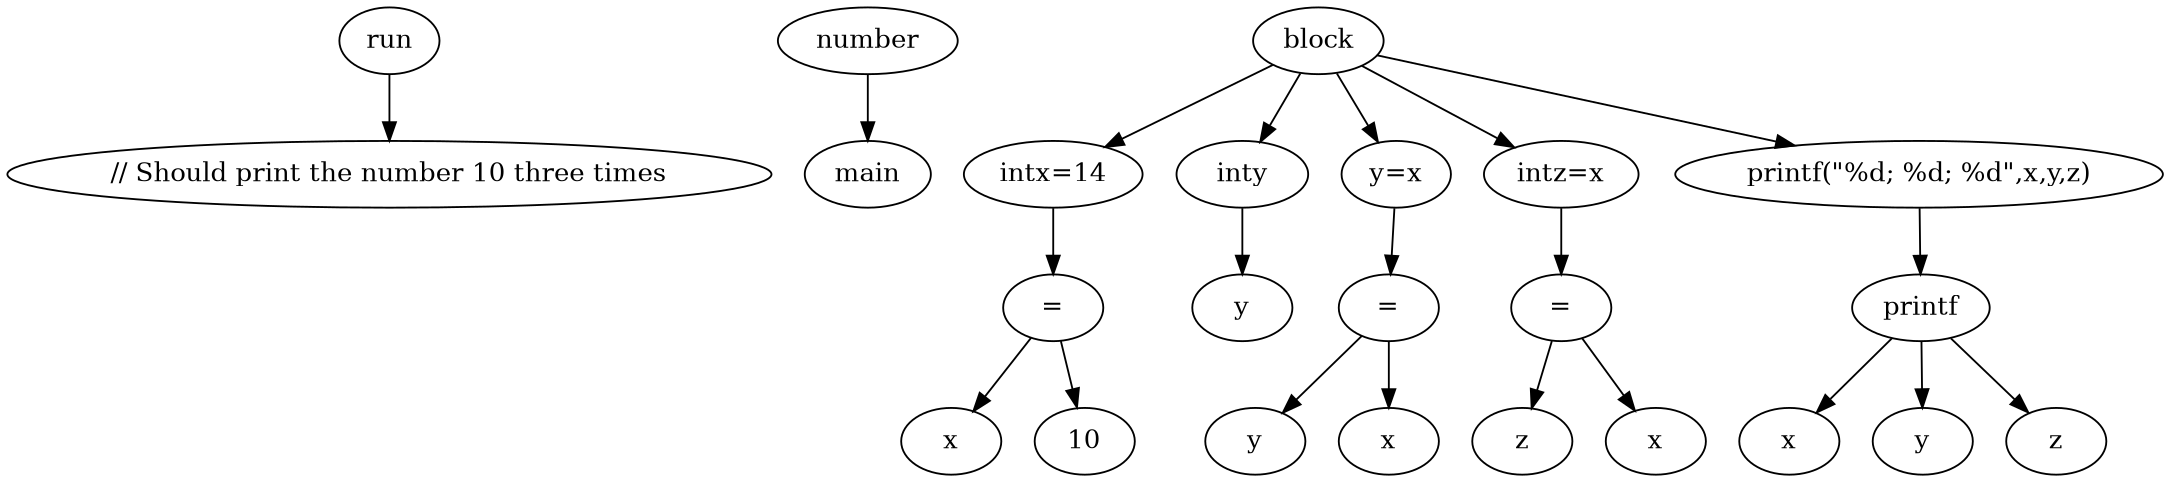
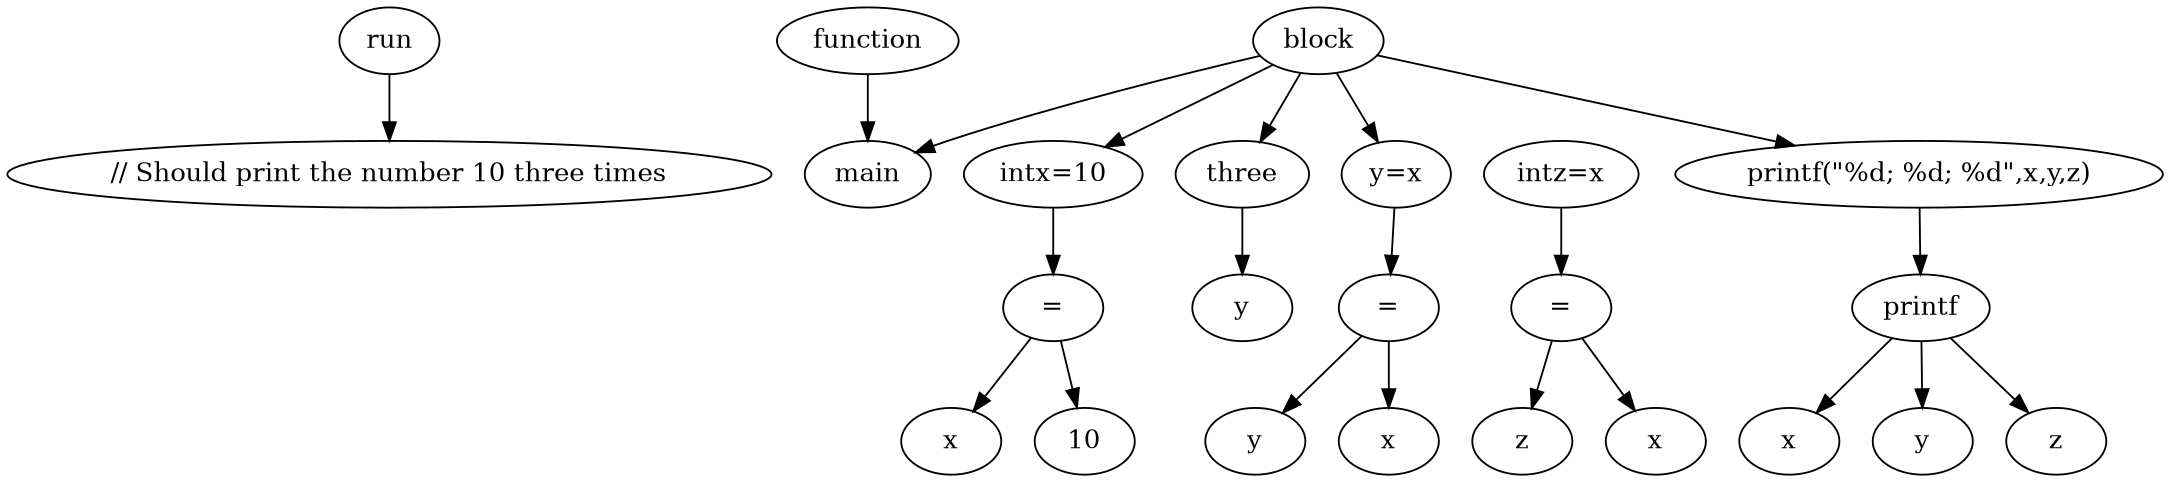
node "number": label "number" -> "function"
edge "block" -> "intz=x": now "block" -> "main"
node "intx=14": label "intx=14" -> "intx=10"
node "inty": label "inty" -> "three"
